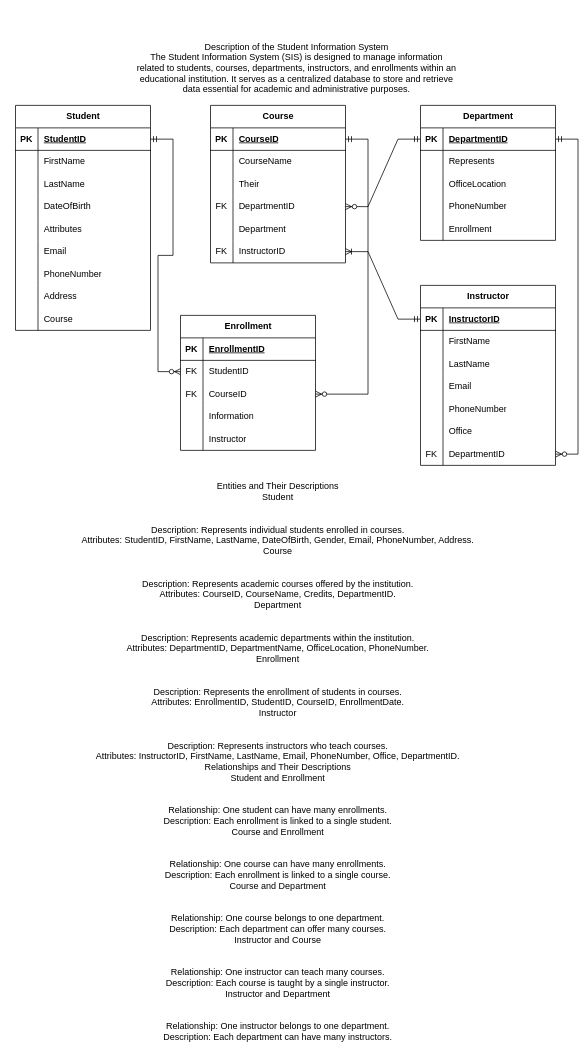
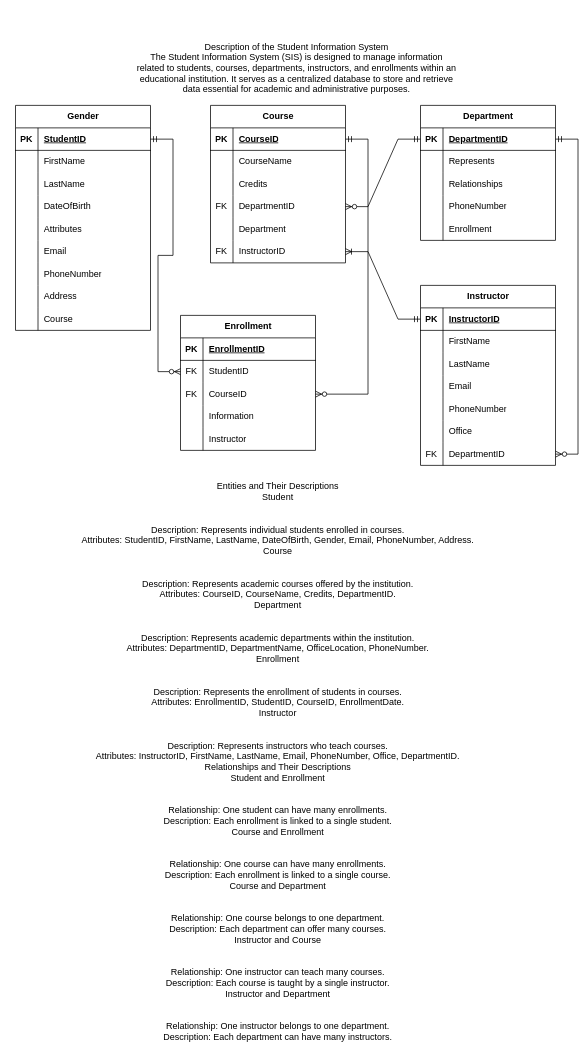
node "Student": label "Student" -> "Gender"
node "Their": label "Their" -> "Credits"
node "OfficeLocation": label "OfficeLocation" -> "Relationships"
